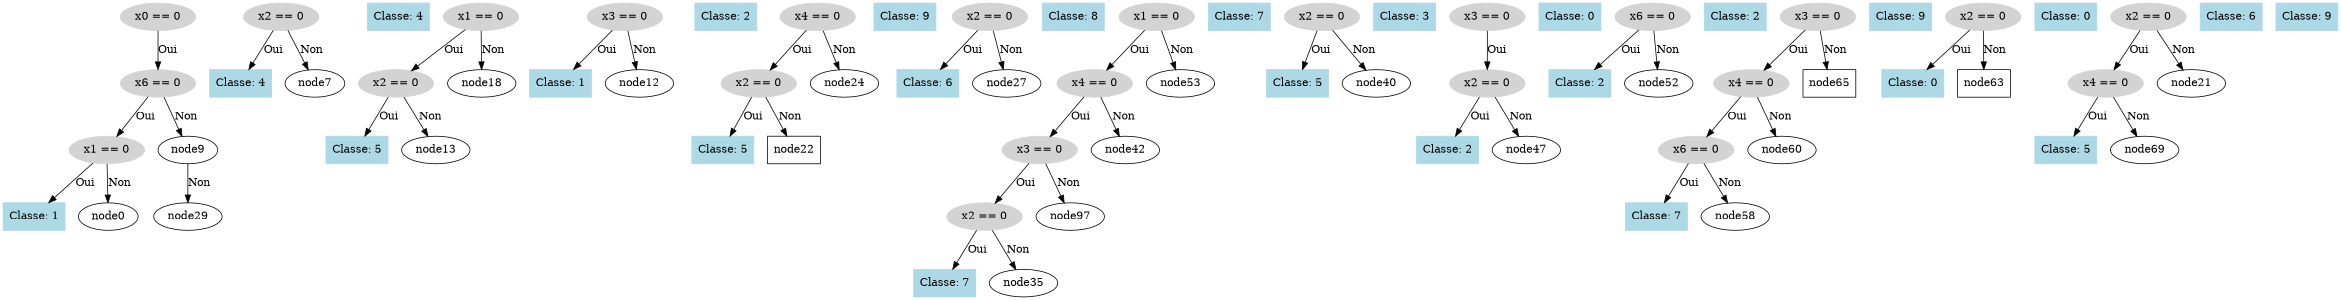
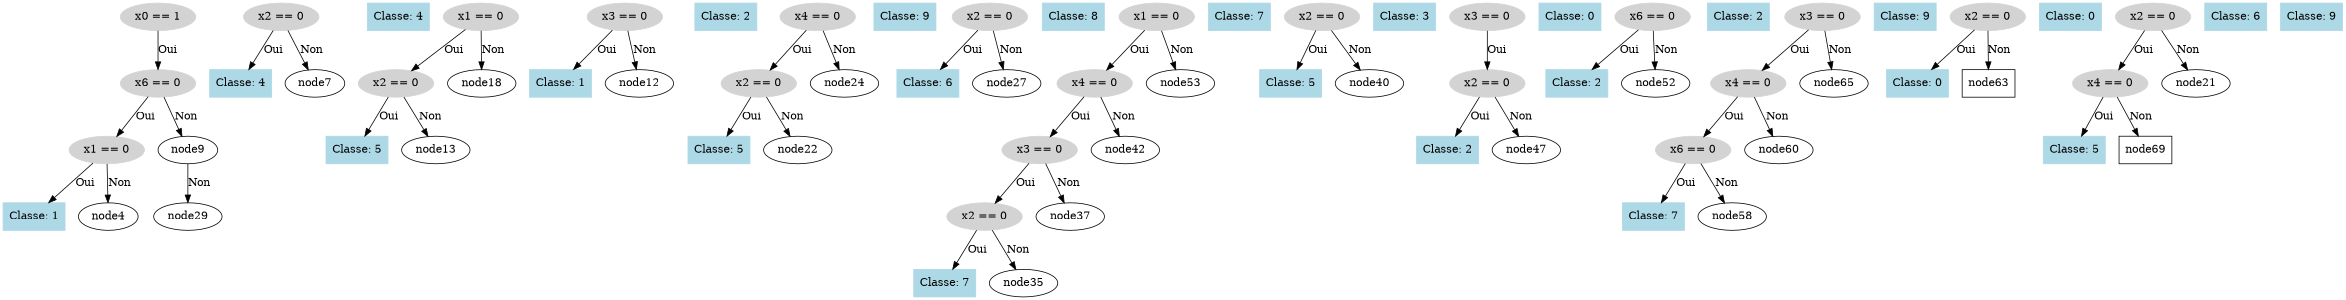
node "x0 == 0": label "x0 == 0" -> "x0 == 1"
node "node65": shape box -> ellipse
node "node22": shape box -> ellipse
node "node69": shape ellipse -> box
node "node0": label "node0" -> "node4"
node "node97": label "node97" -> "node37"
